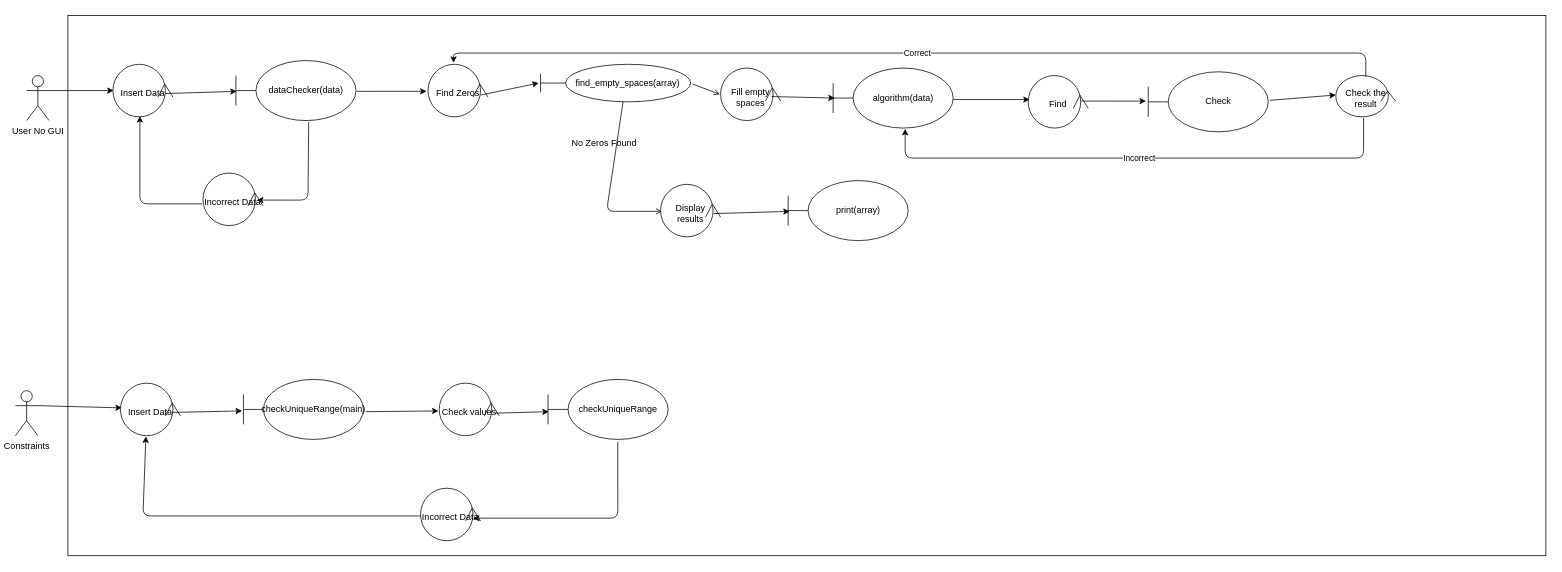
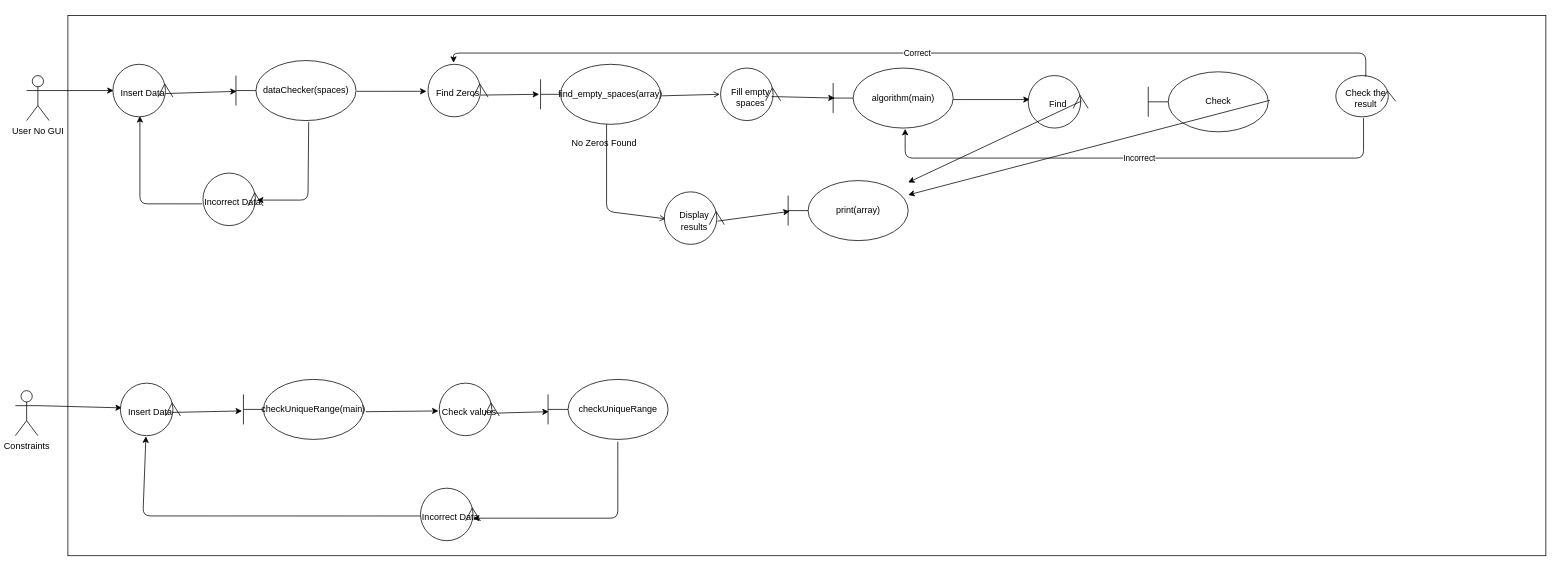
node "find_empty_spaces(array)": size 150x38 -> 120x60
node "dataChecker(data)": label "dataChecker(data)" -> "dataChecker(spaces)"
node "algorithm(data)": label "algorithm(data)" -> "algorithm(main)"
edge "Check" -> "Check the result": now "Check" -> "print(array)"
edge "Find" -> "Check": now "Find" -> "print(array)"
node "Display results": moved (690, 210) -> (694, 218)
